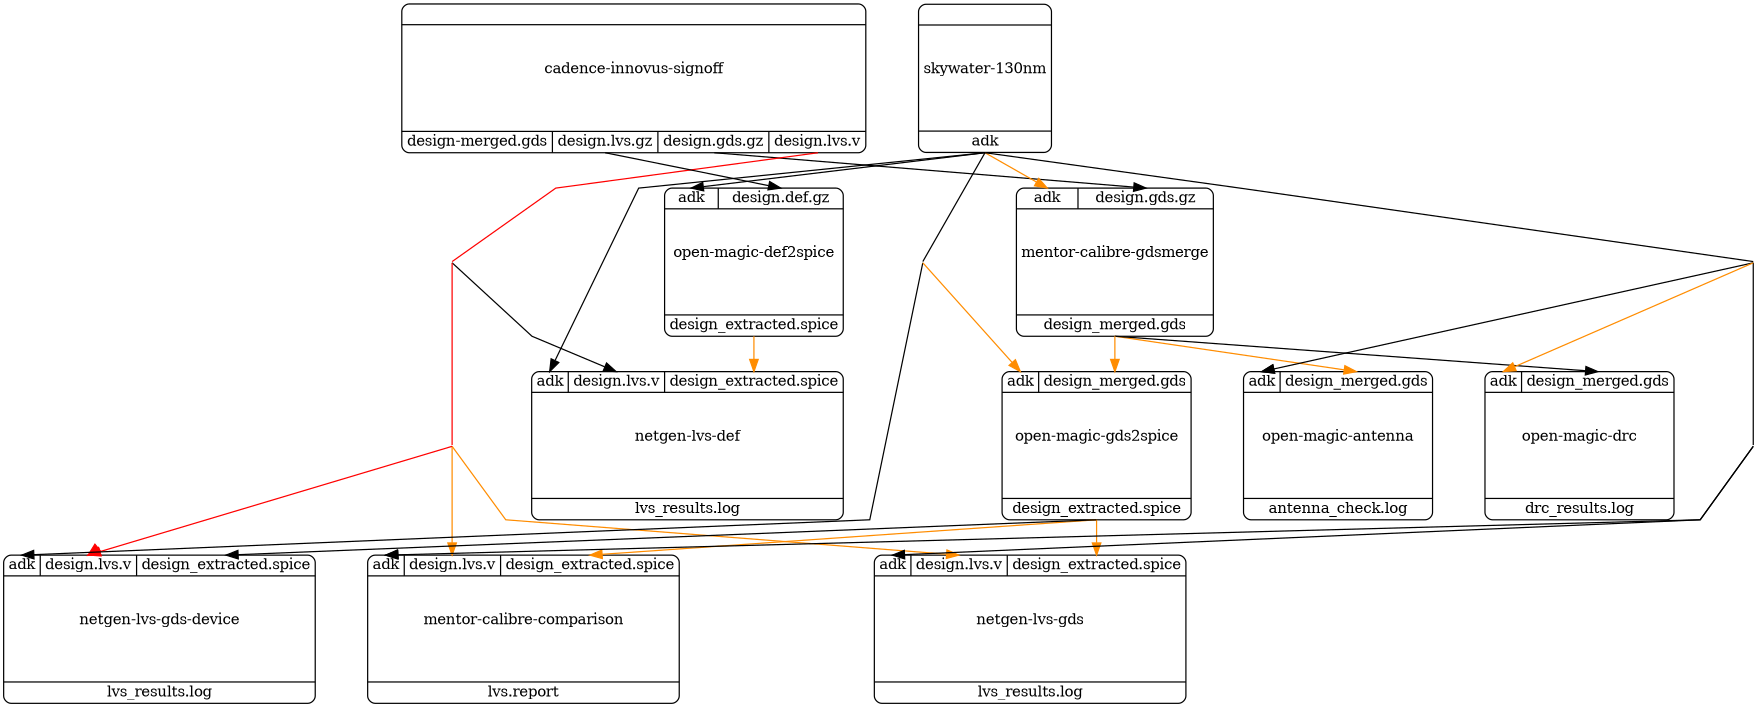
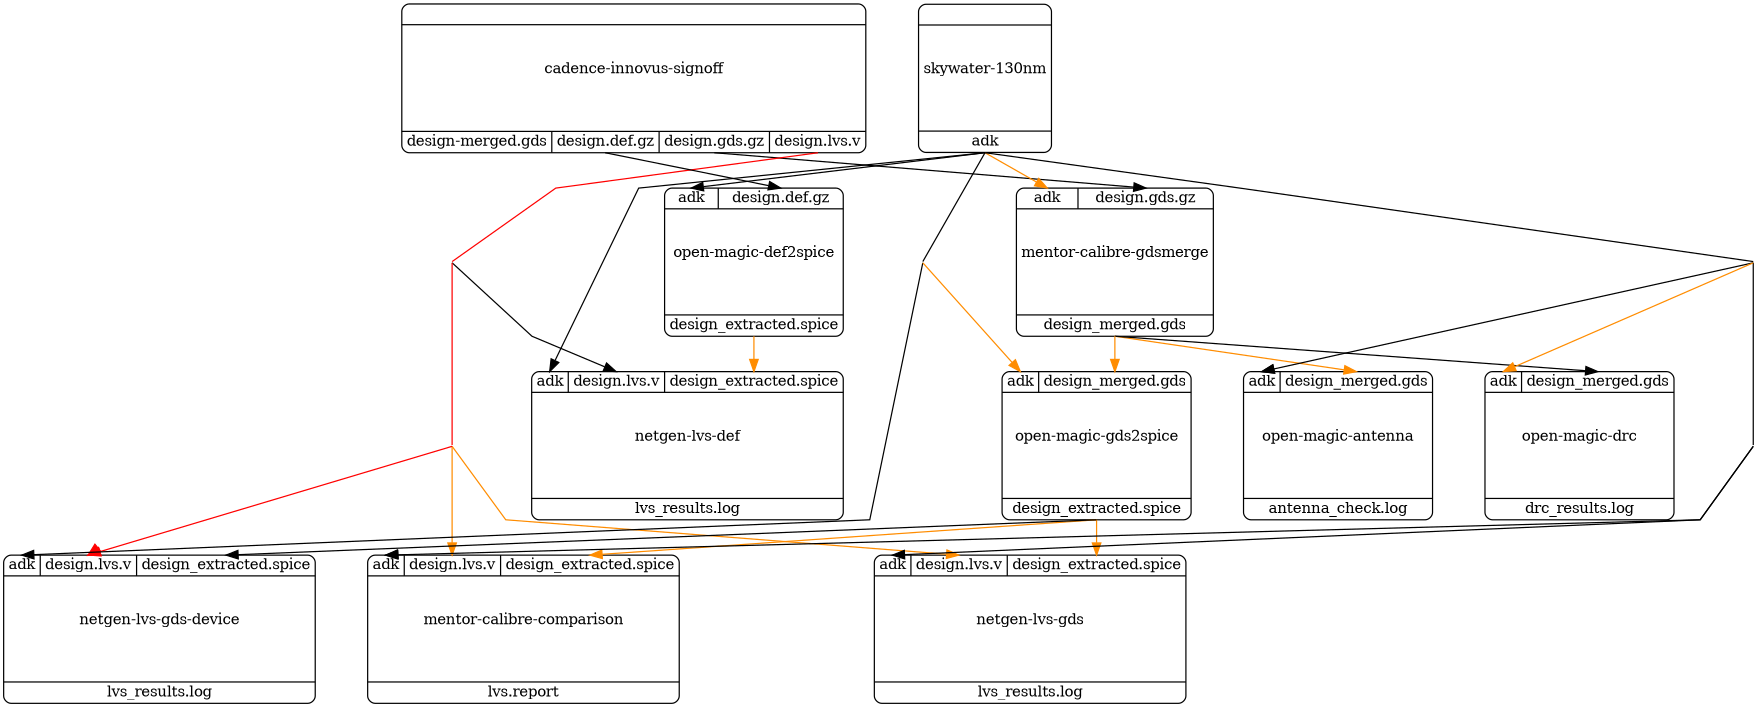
node "cadence-innovus-signoff": text "design.lvs.gz" -> "design.def.gz"
